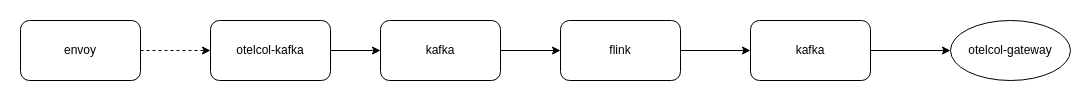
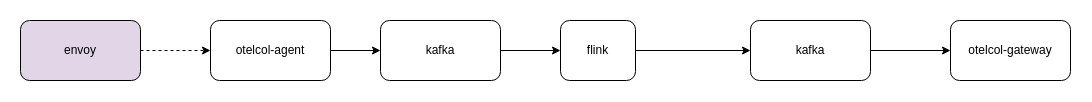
node "envoy": fillcolor #ffffff -> #e1d5e7
node "otelcol-kafka": label "otelcol-kafka" -> "otelcol-agent"
node "flink": size 120x60 -> 75x60
node "otelcol-gateway": shape ellipse -> rounded rectangle
